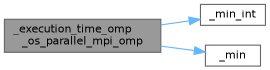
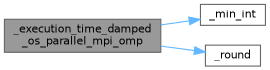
node "_execution_time_omp _os_parallel_mpi_omp": label "_execution_time_omp _os_parallel_mpi_omp" -> "_execution_time_damped _os_parallel_mpi_omp"
node "_min": label "_min" -> "_round"
